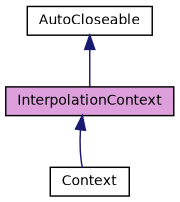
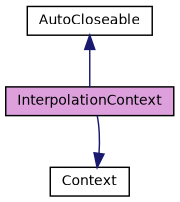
edge "Context" -> "InterpolationContext": reversed
